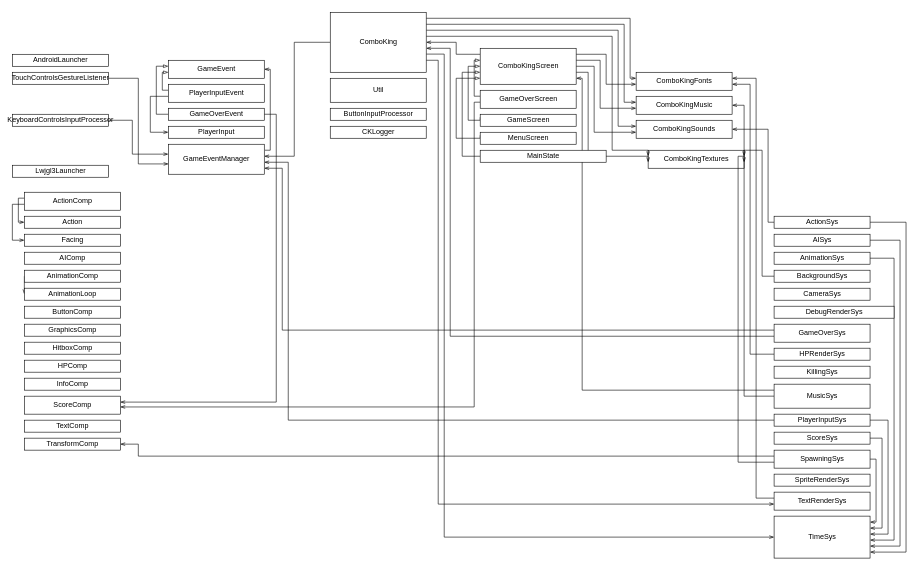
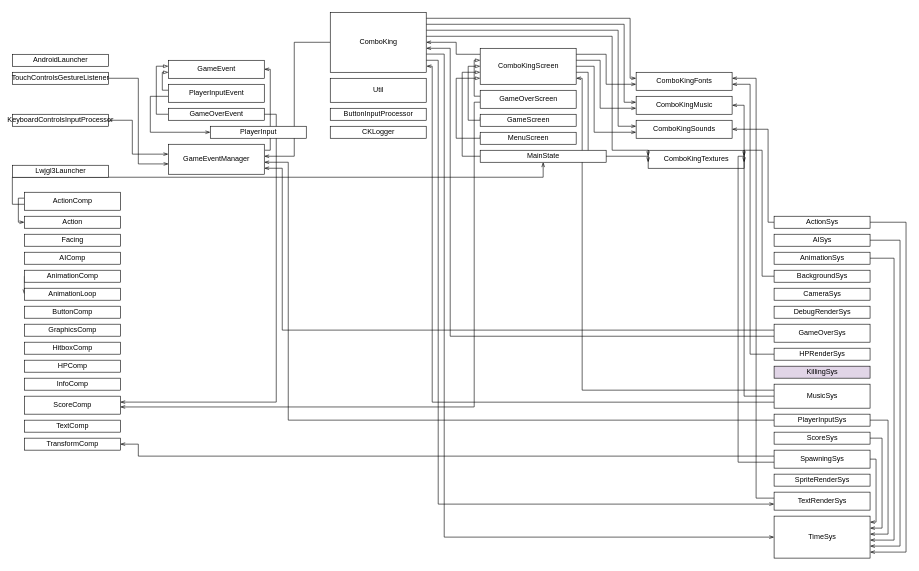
node "PlayerInput": moved (216, 132) -> (258, 132)
edge "ActionComp" -> "Facing": now "ActionComp" -> "MainState"
node "DebugRenderSys": size 120x12 -> 96x12
node "KillingSys": fillcolor #ffffff -> #e1d5e7
edge "MusicSys" -> "ComboKing": added
